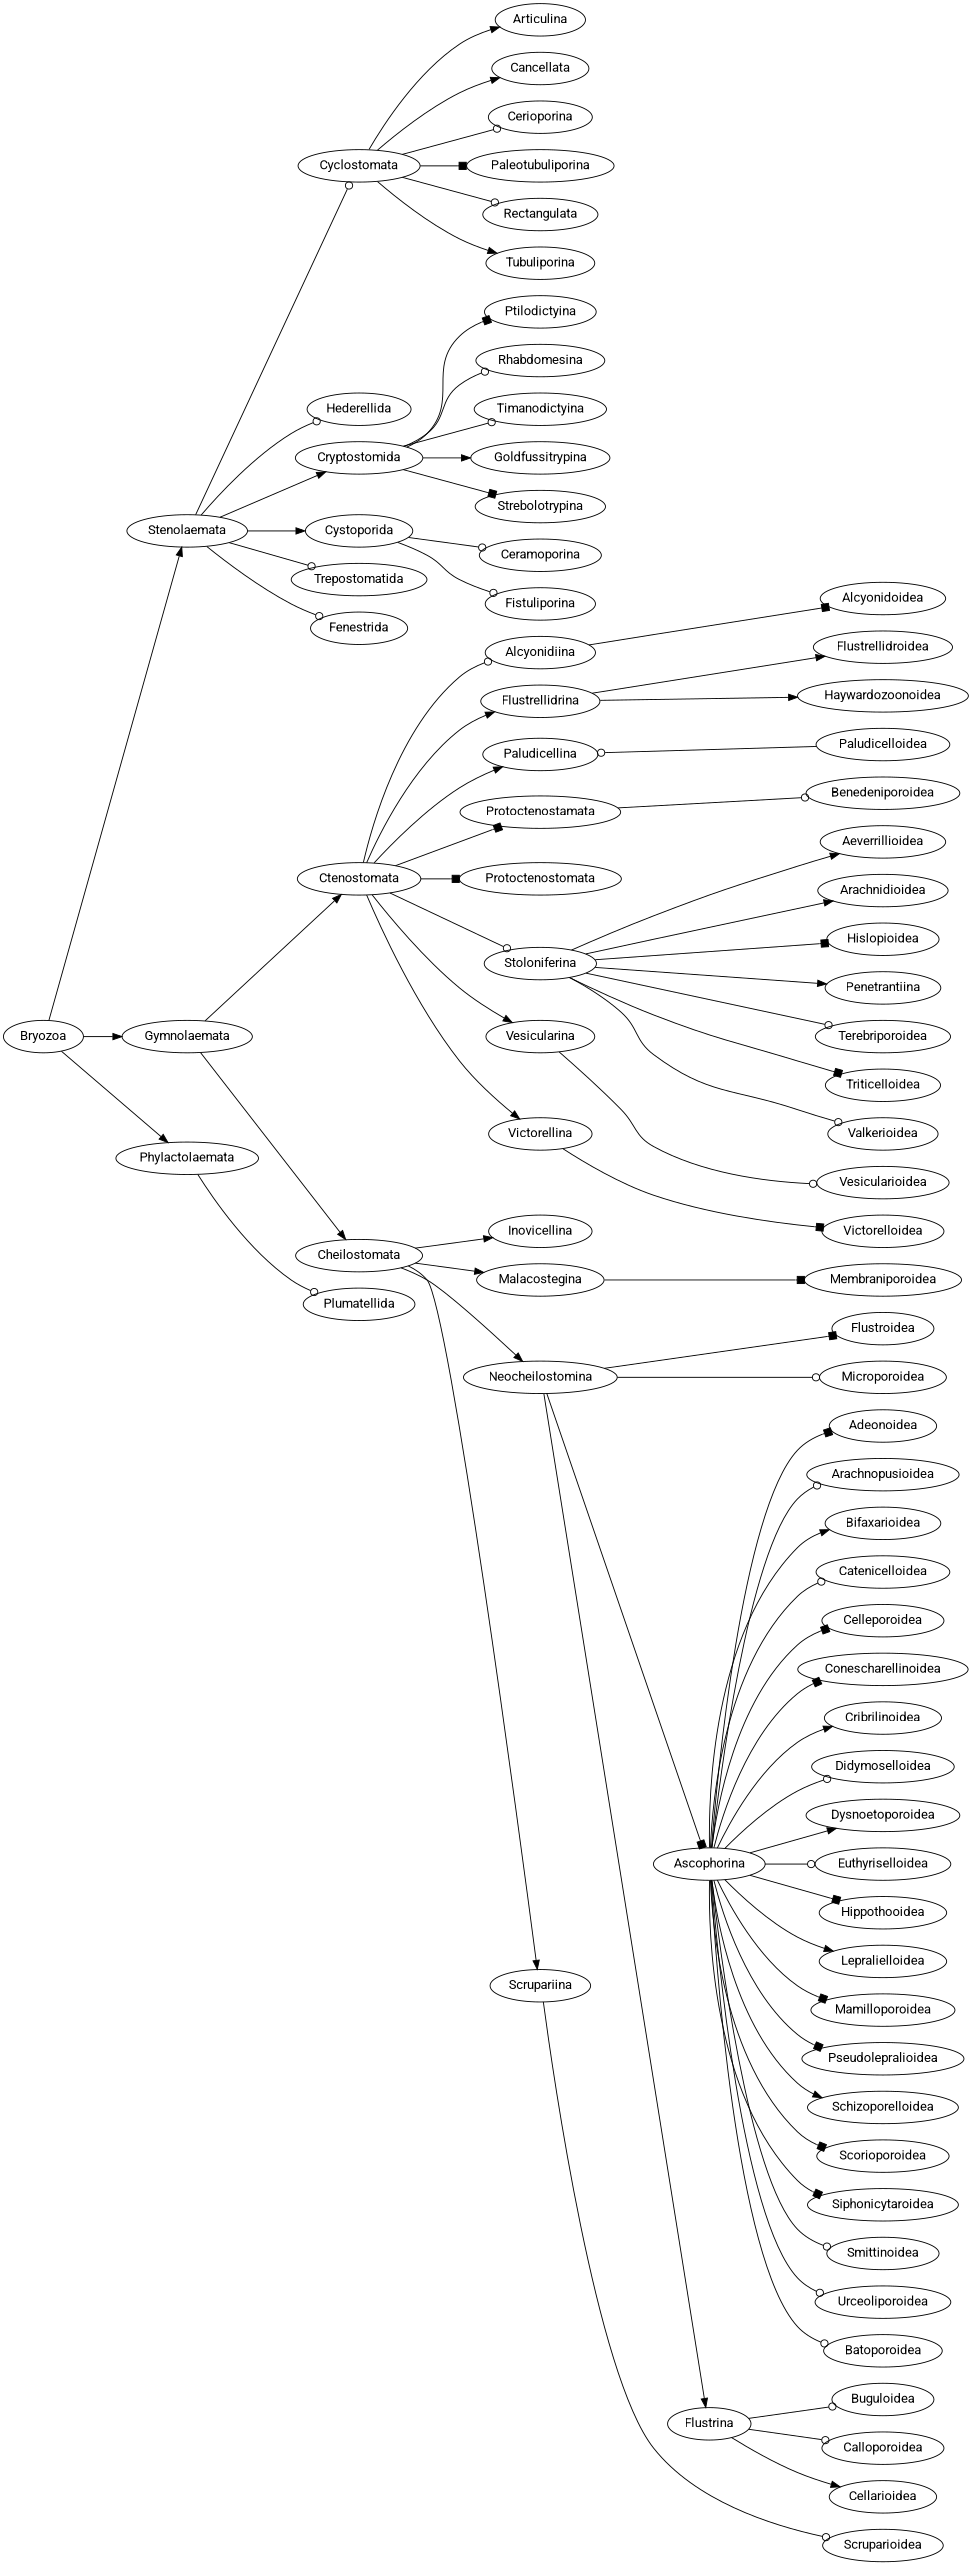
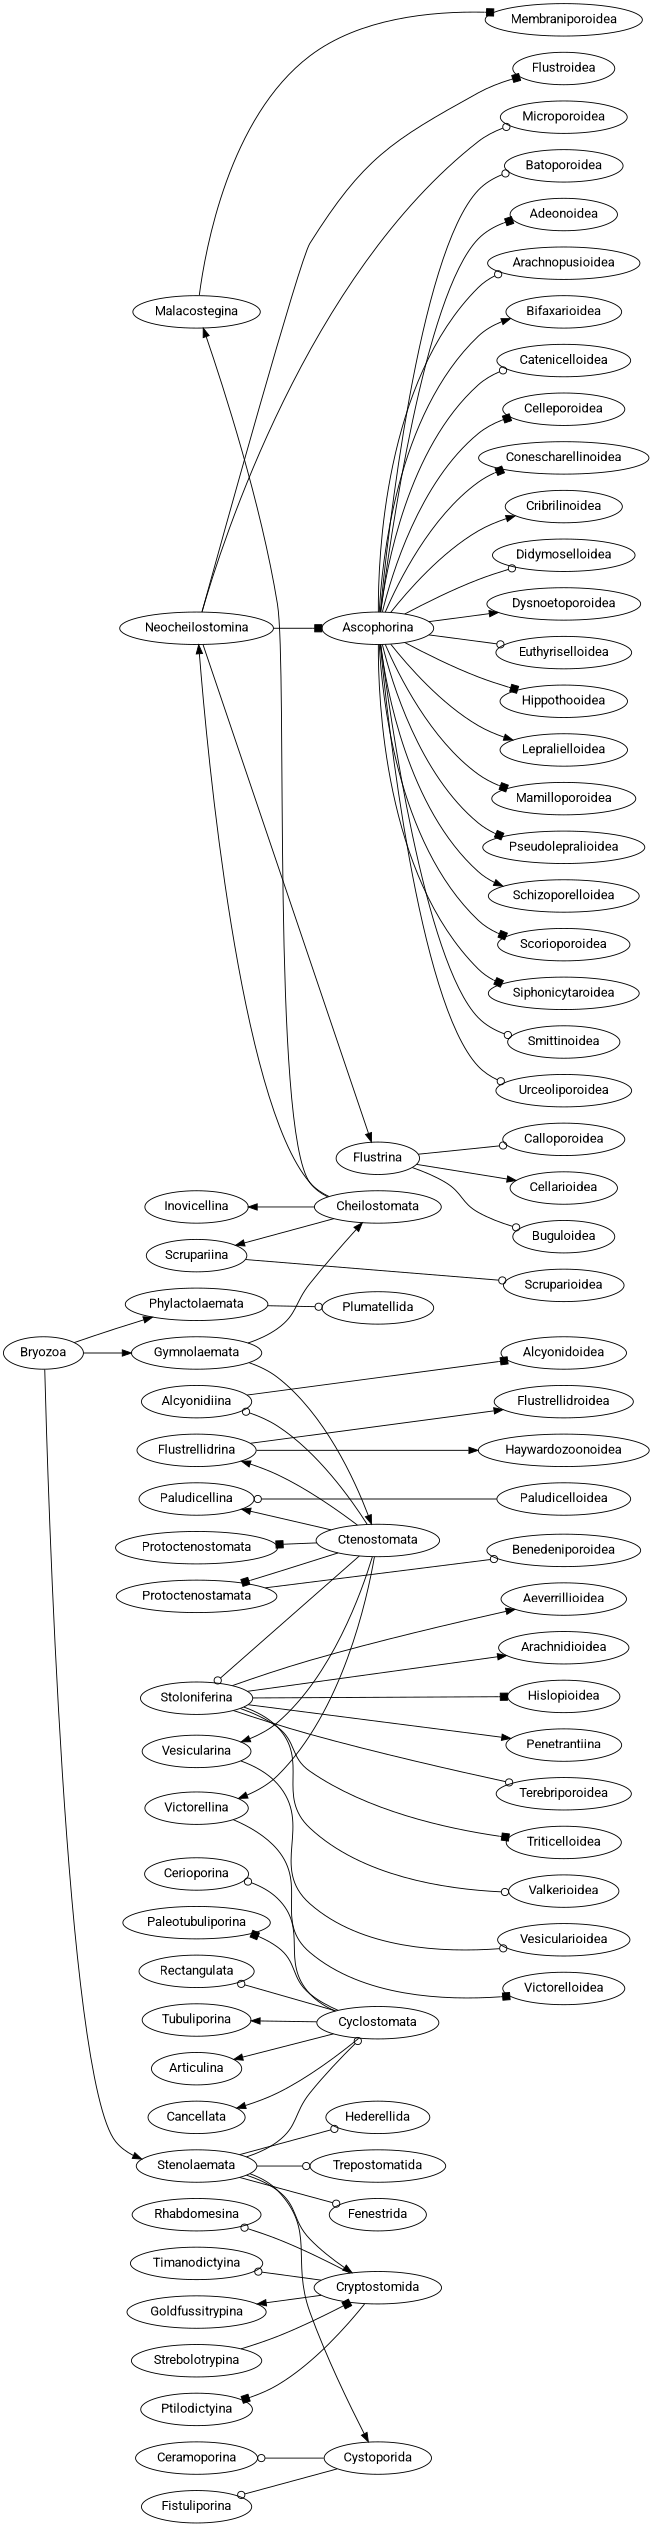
edge "Cryptostomida" -> "Strebolotrypina": reversed
